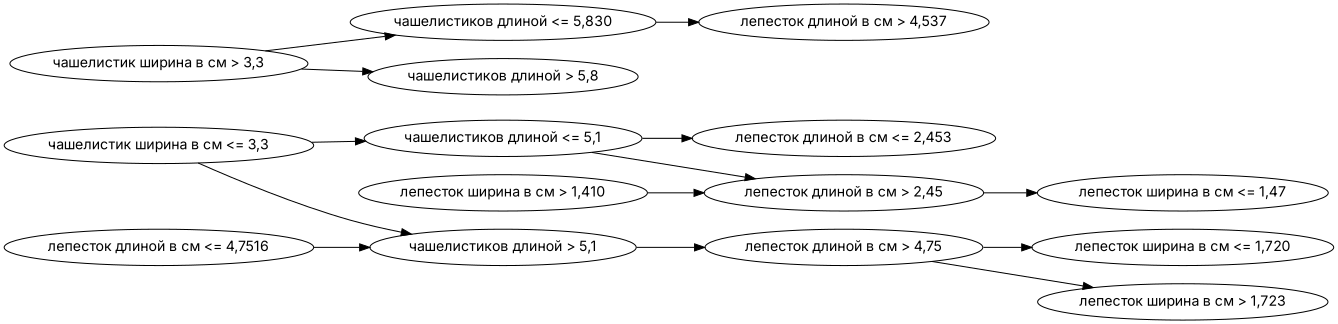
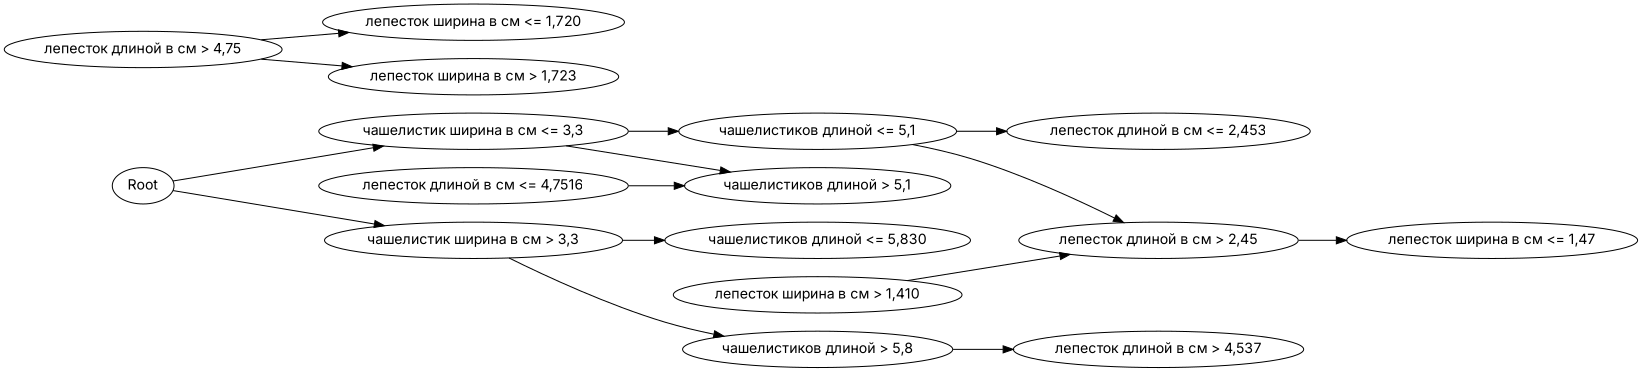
edge "чашелистиков длиной <= 5,830" -> "лепесток длиной в см > 4,537": now "чашелистиков длиной > 5,8" -> "лепесток длиной в см > 4,537"
node "Root": added
edge "чашелистиков длиной > 5,1" -> "лепесток длиной в см > 4,75": removed
